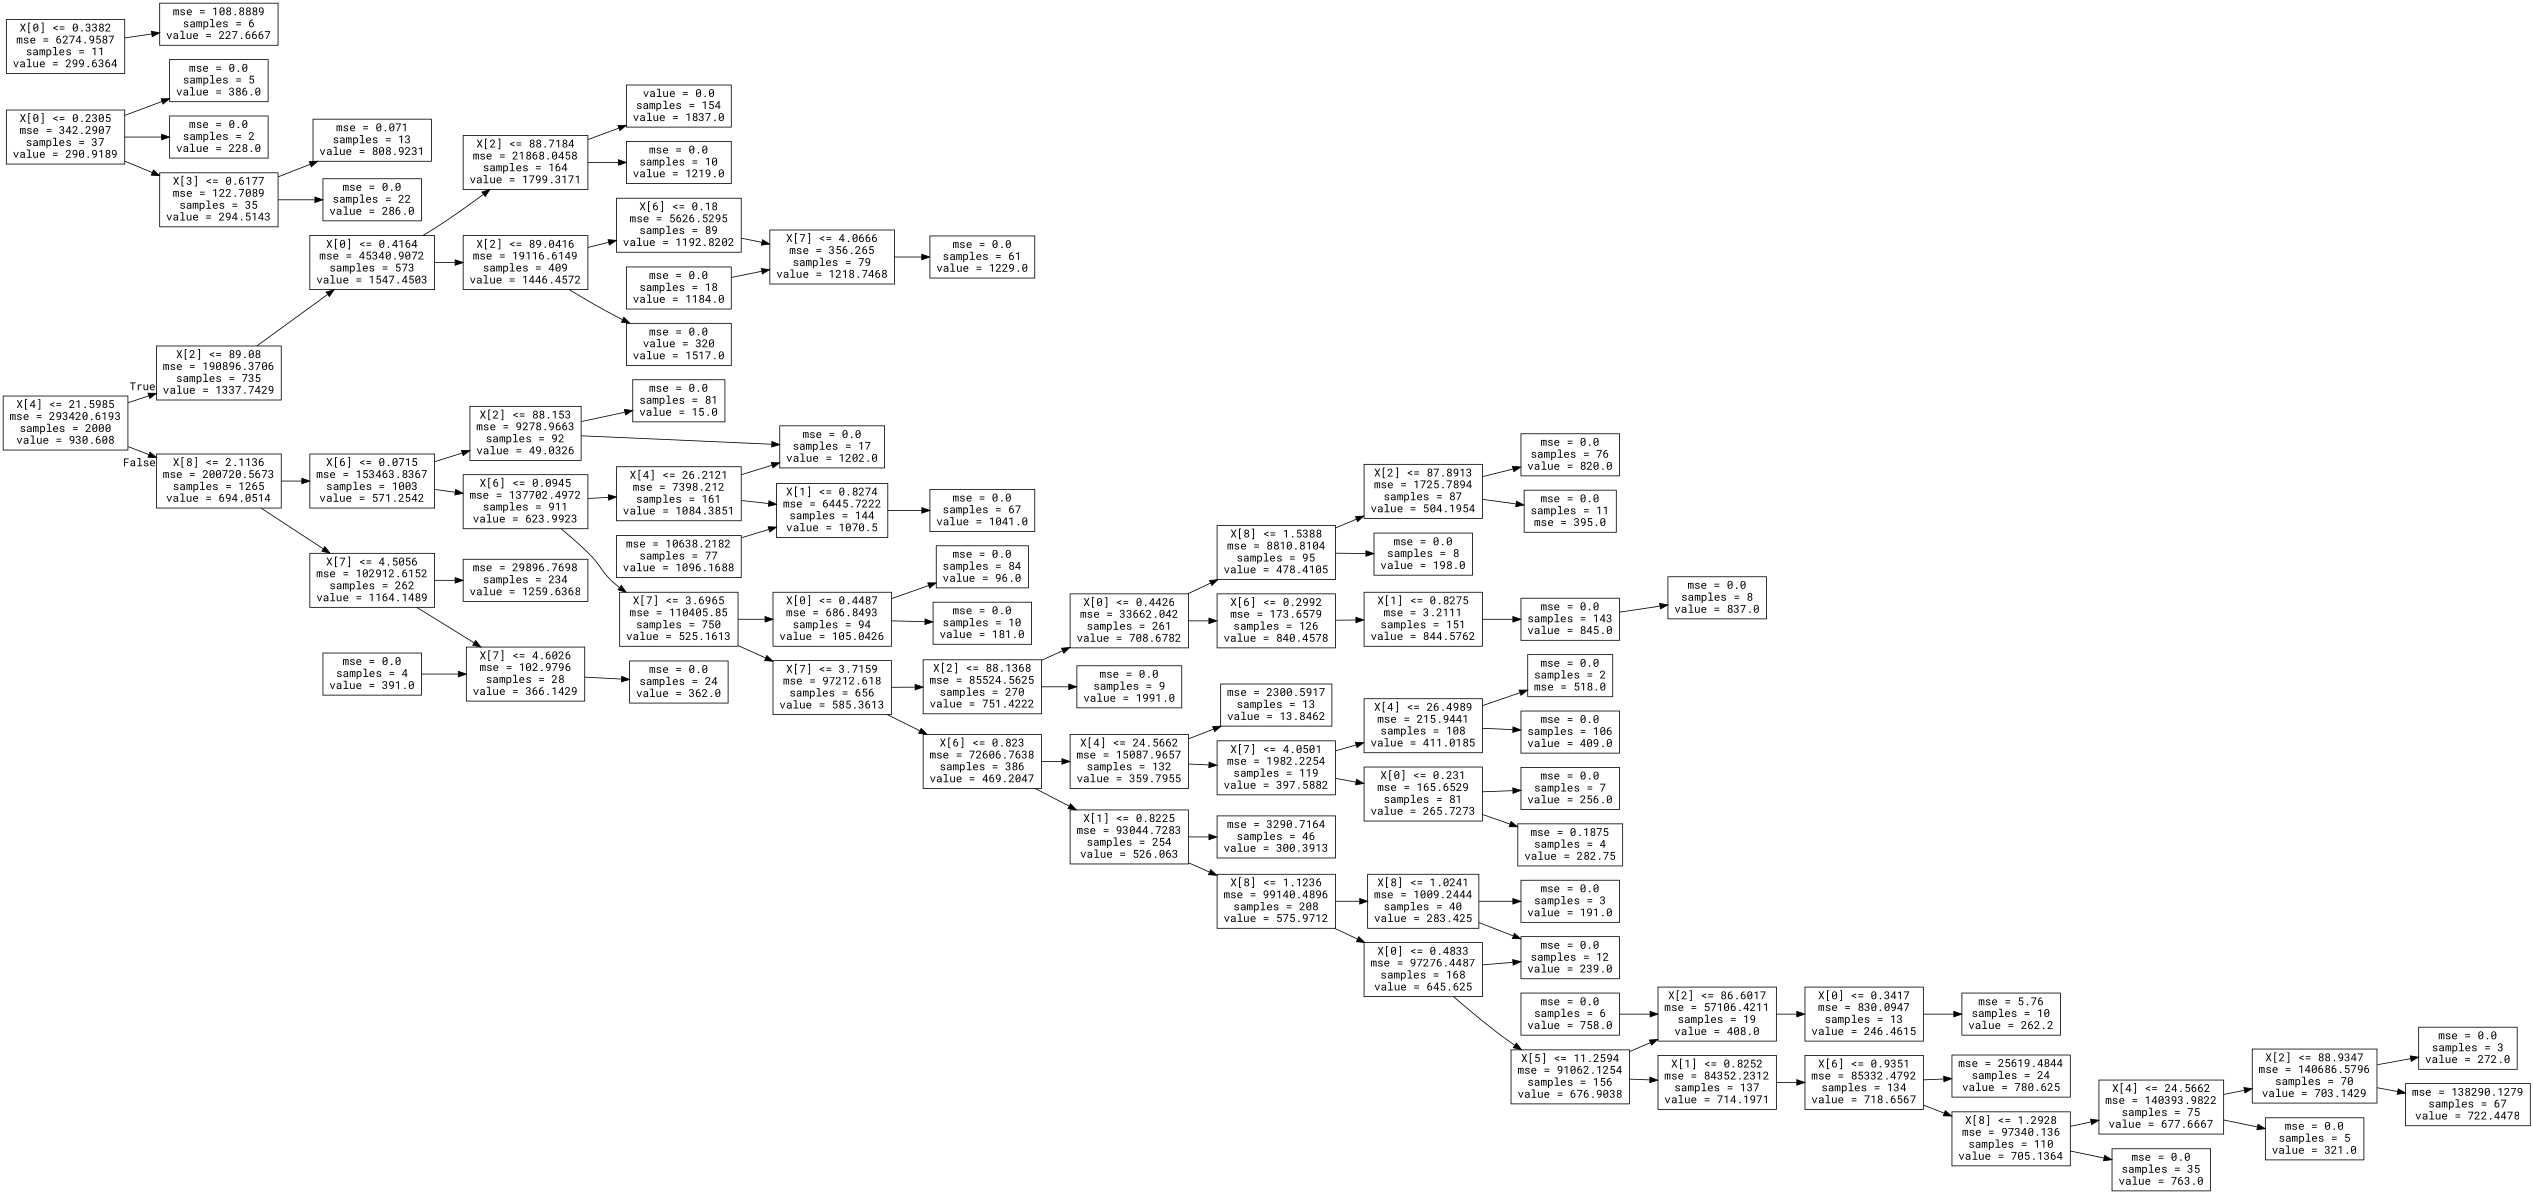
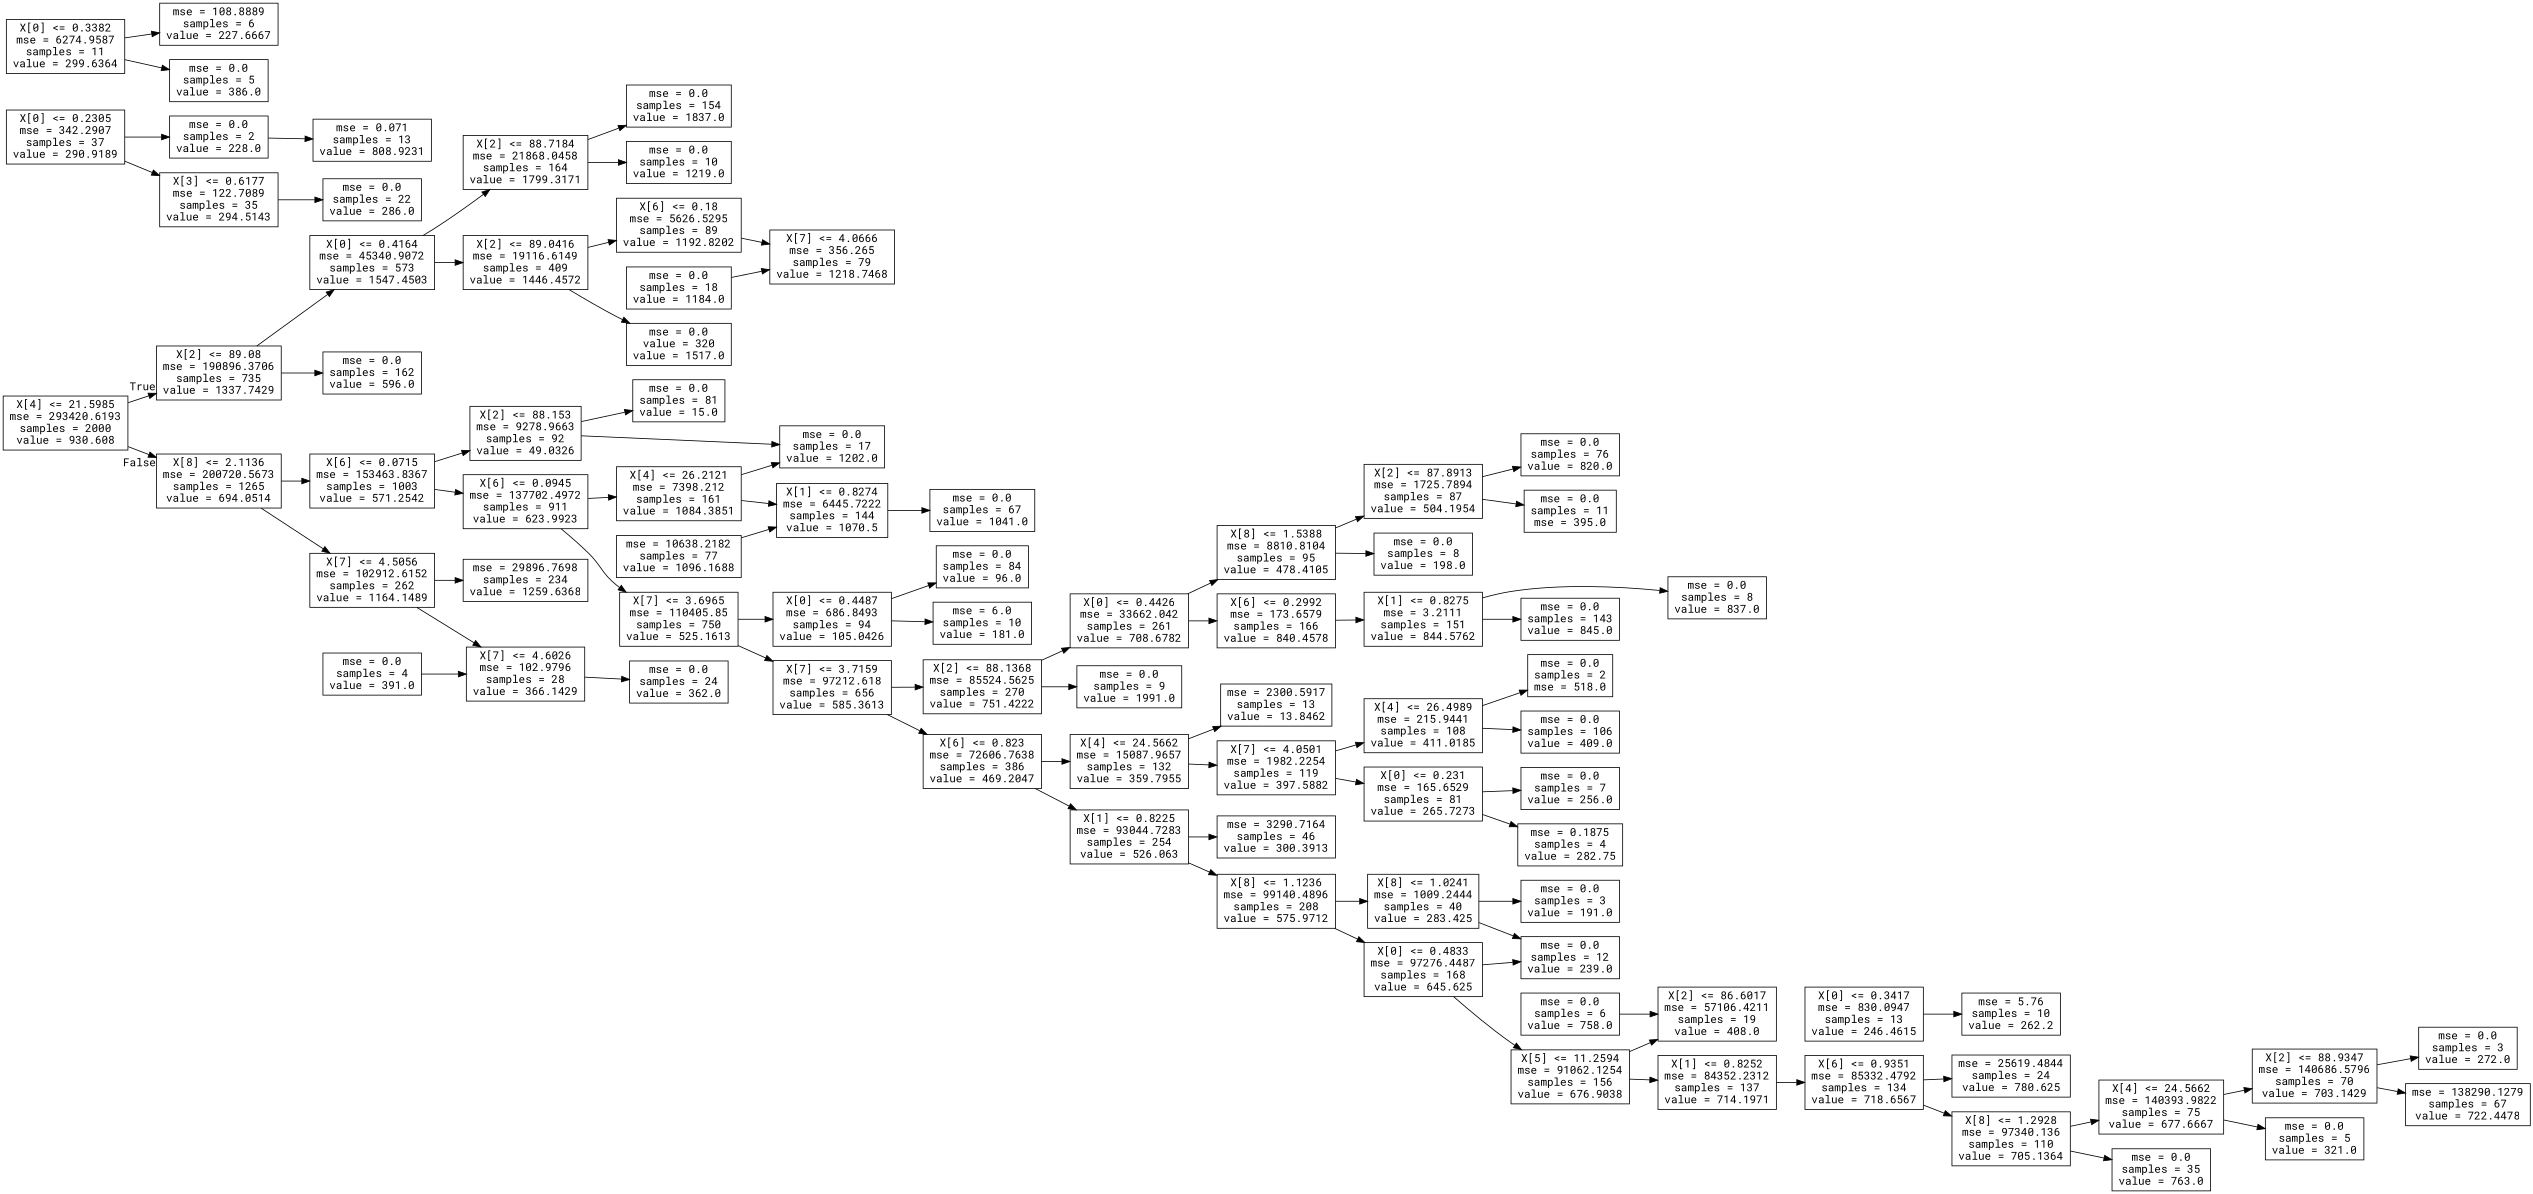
node "value = 0.0 samples = 154 value = 1837.0": label "value = 0.0 samples = 154 value = 1837.0" -> "mse = 0.0 samples = 154 value = 1837.0"
edge "X[0] <= 0.2305 mse = 342.2907 samples = 37 value = 290.9189" -> "mse = 0.0 samples = 5 value = 386.0": now "X[0] <= 0.3382 mse = 6274.9587 samples = 11 value = 299.6364" -> "mse = 0.0 samples = 5 value = 386.0"
edge "X[3] <= 0.6177 mse = 122.7089 samples = 35 value = 294.5143" -> "mse = 0.071 samples = 13 value = 808.9231": now "mse = 0.0 samples = 2 value = 228.0" -> "mse = 0.071 samples = 13 value = 808.9231"
node "mse = 0.0 samples = 61 value = 1229.0": removed
node "mse = 0.0 samples = 162 value = 596.0": added
edge "mse = 0.0 samples = 143 value = 845.0" -> "mse = 0.0 samples = 8 value = 837.0": now "X[1] <= 0.8275 mse = 3.2111 samples = 151 value = 844.5762" -> "mse = 0.0 samples = 8 value = 837.0"
node "X[6] <= 0.2992 mse = 173.6579 samples = 126 value = 840.4578": label "X[6] <= 0.2992 mse = 173.6579 samples = 126 value = 840.4578" -> "X[6] <= 0.2992 mse = 173.6579 samples = 166 value = 840.4578"
node "mse = 0.0 samples = 10 value = 181.0": label "mse = 0.0 samples = 10 value = 181.0" -> "mse = 6.0 samples = 10 value = 181.0"
edge "X[2] <= 86.6017 mse = 57106.4211 samples = 19 value = 408.0" -> "X[0] <= 0.3417 mse = 830.0947 samples = 13 value = 246.4615": removed
